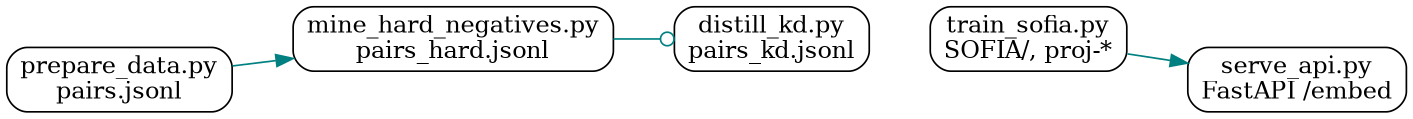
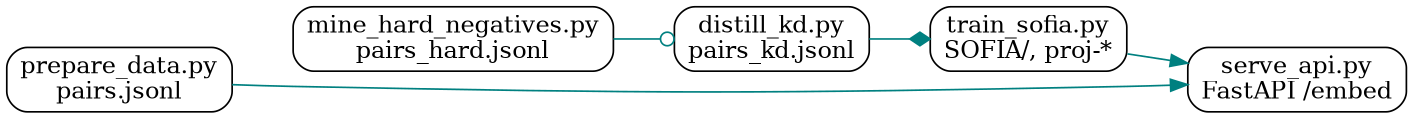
edge "distill_kd.py pairs_kd.jsonl" -> "train_sofia.py SOFIA/, proj-*": added
edge "prepare_data.py pairs.jsonl" -> "mine_hard_negatives.py pairs_hard.jsonl": now "prepare_data.py pairs.jsonl" -> "serve_api.py FastAPI /embed"
